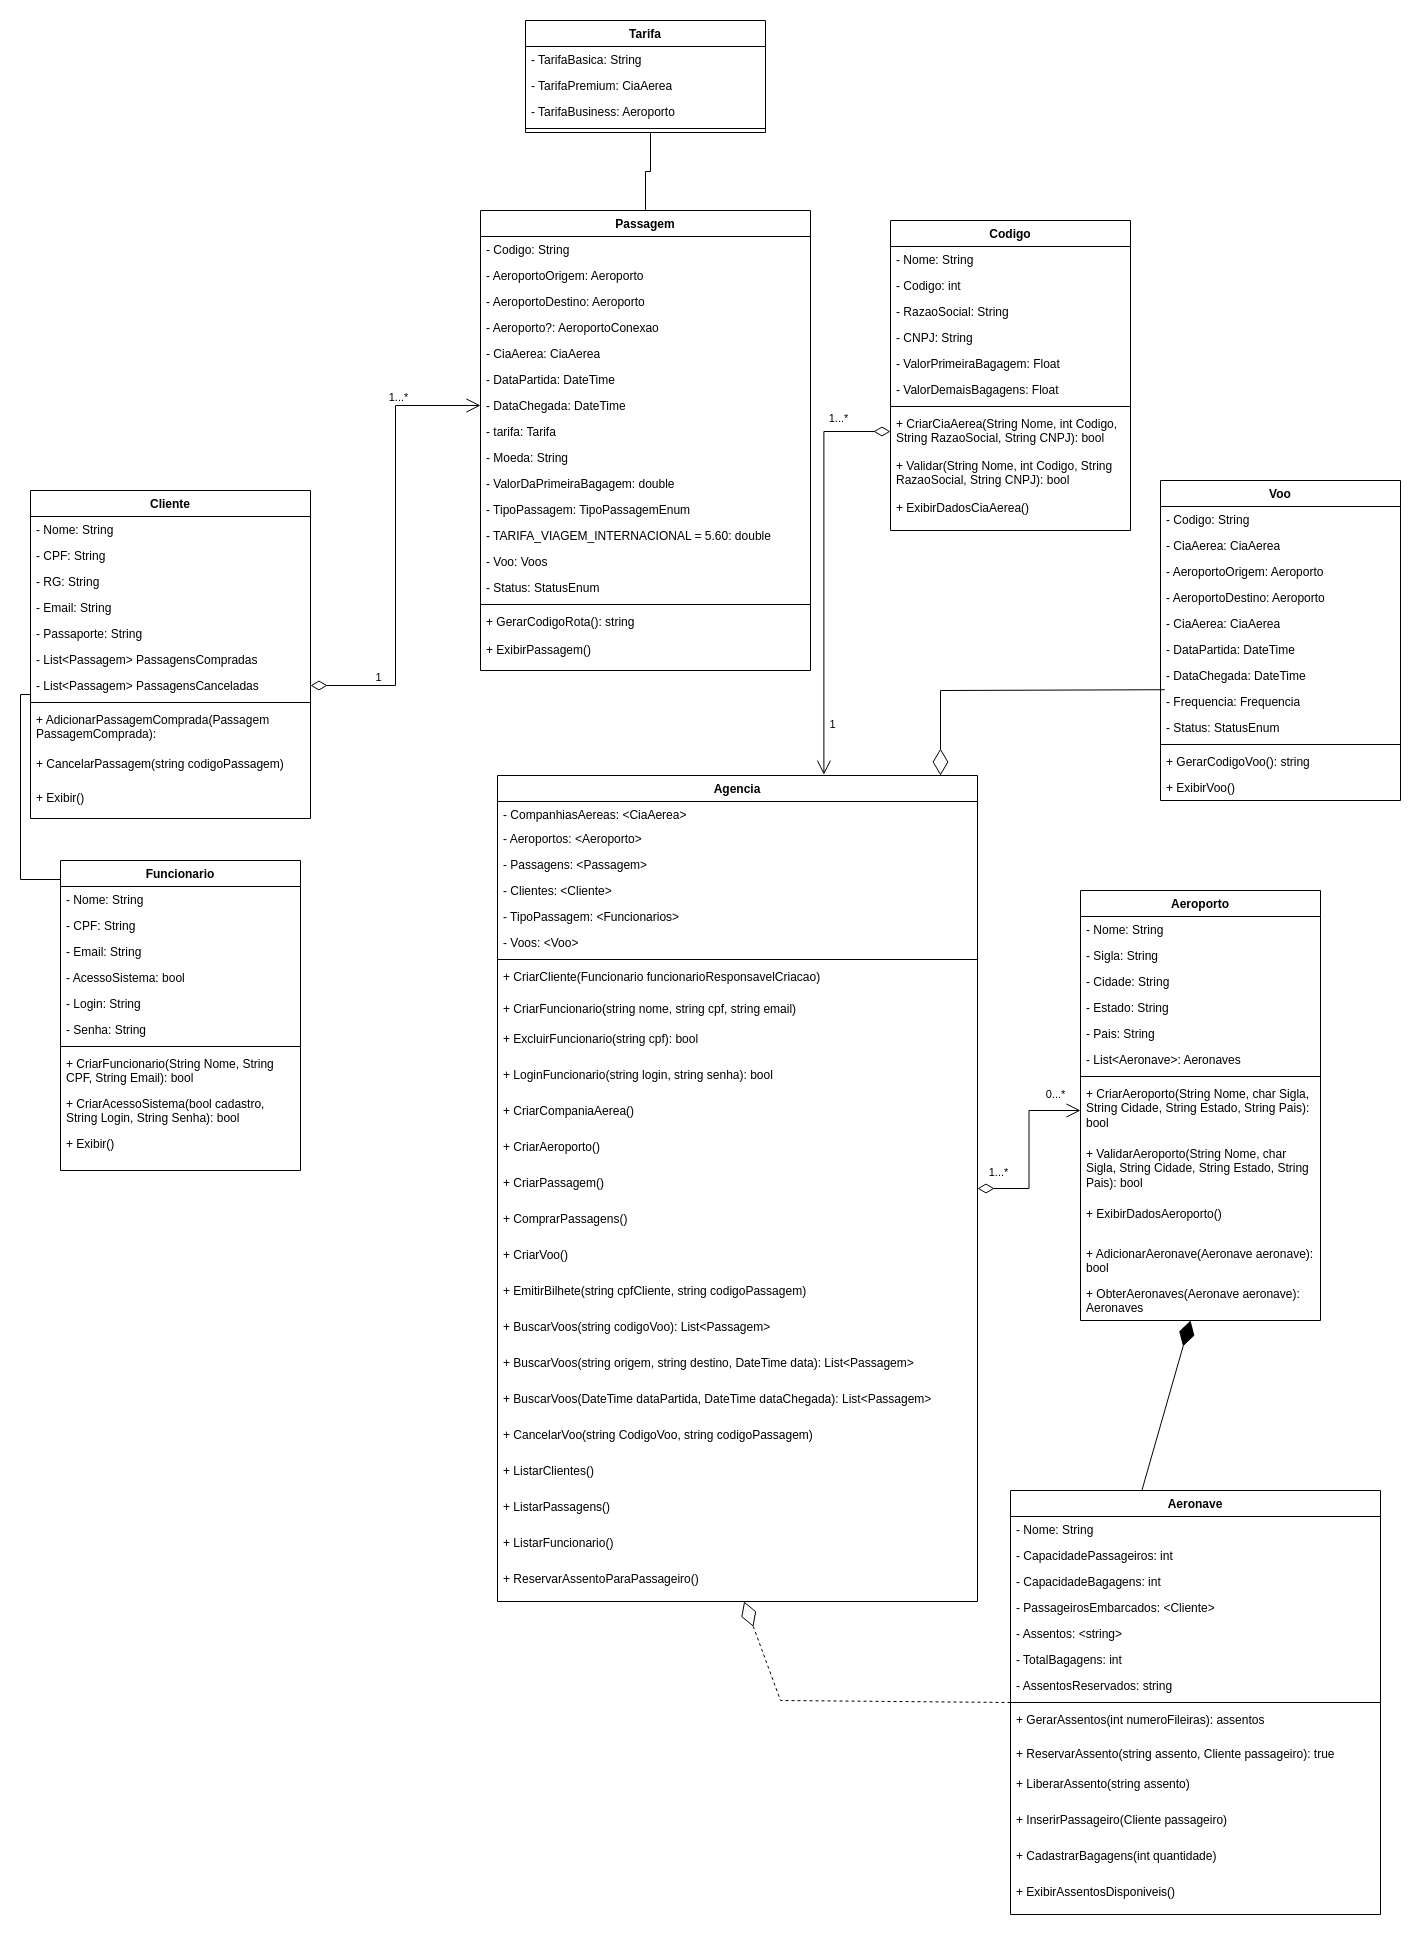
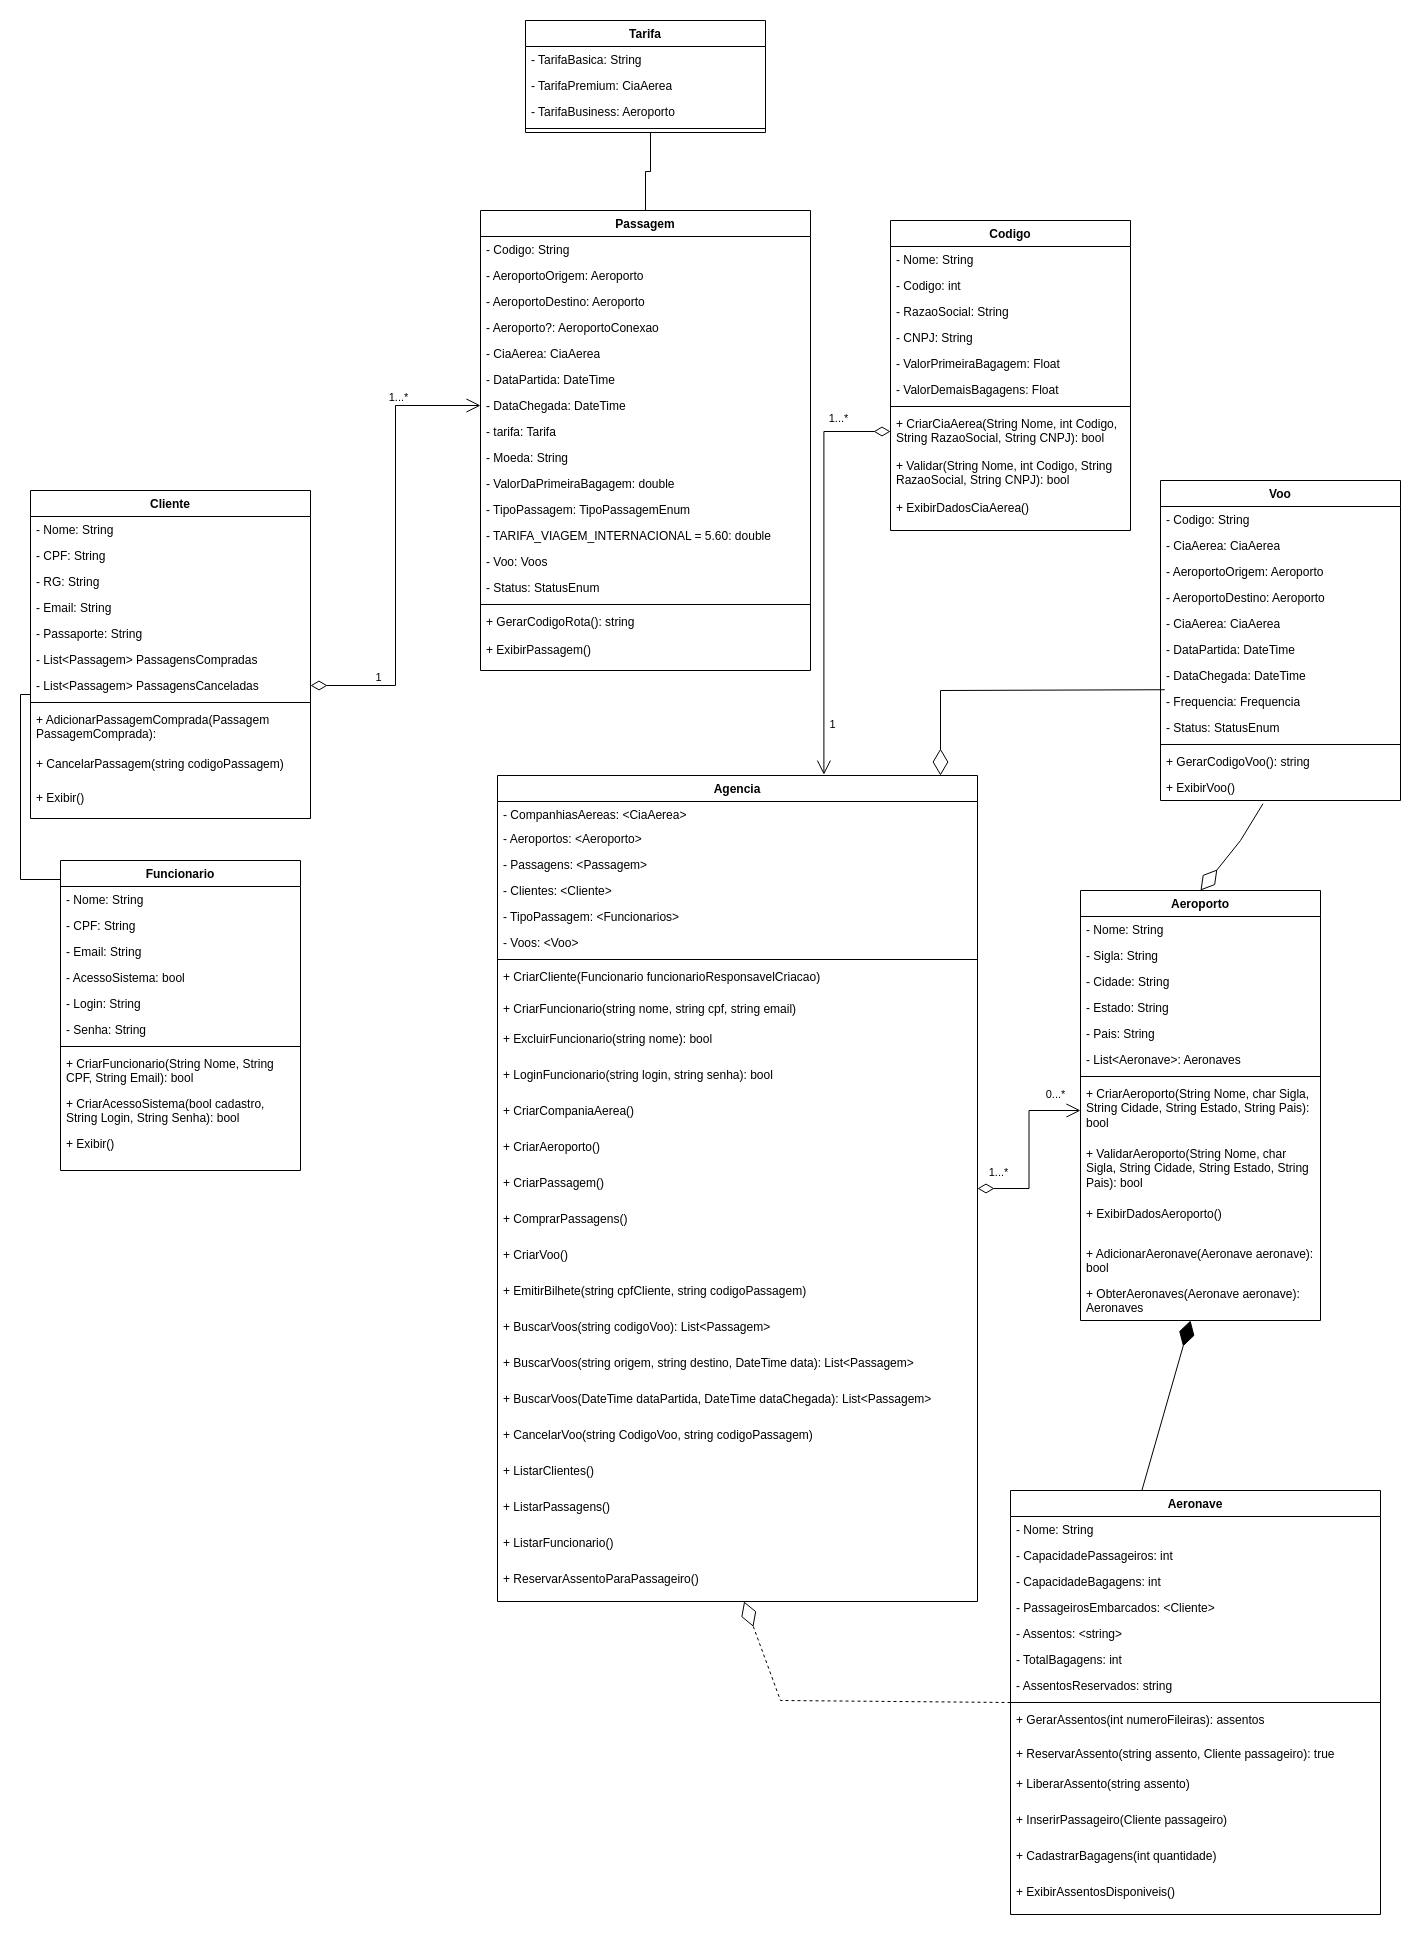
edge "+ ExibirVoo()" -> "Aeroporto": added
node "+ ExcluirFuncionario(string cpf): bool": label "+ ExcluirFuncionario(string cpf): bool" -> "+ ExcluirFuncionario(string nome): bool"
